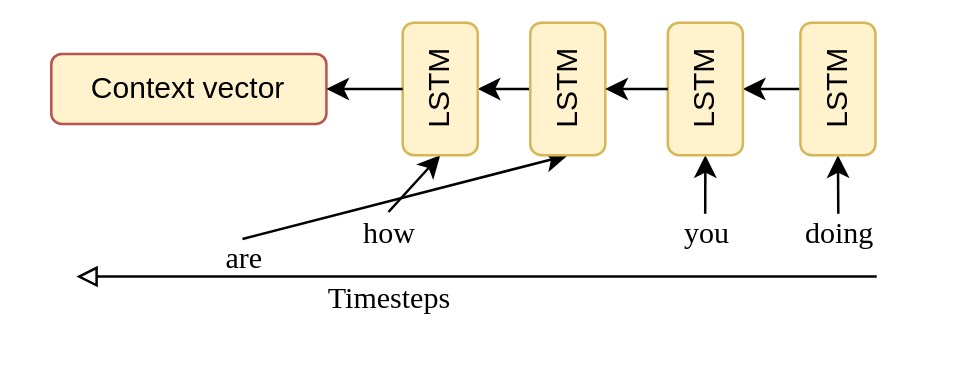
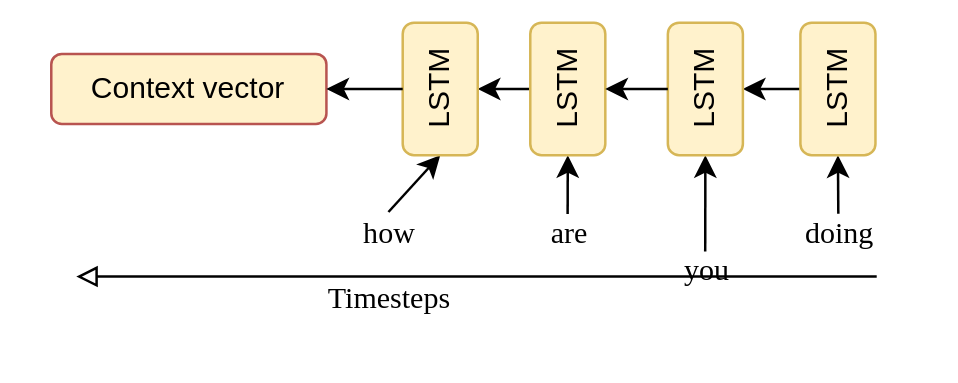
node "you": moved (705, 239) -> (705, 276)
node "are": moved (243, 264) -> (568, 239)
